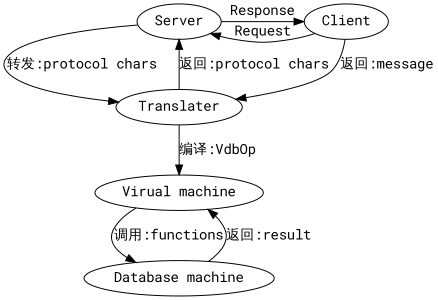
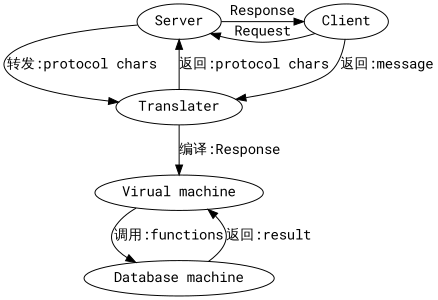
edge "Translater" -> "Virual machine": label "编译:VdbOp" -> "编译:Response"
